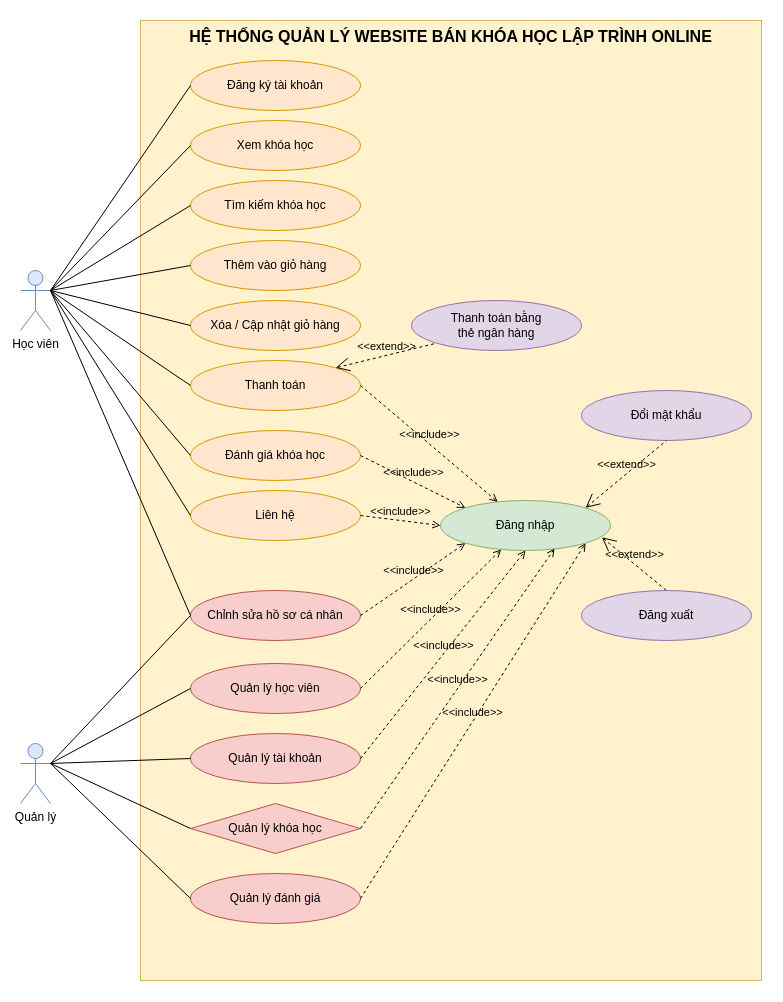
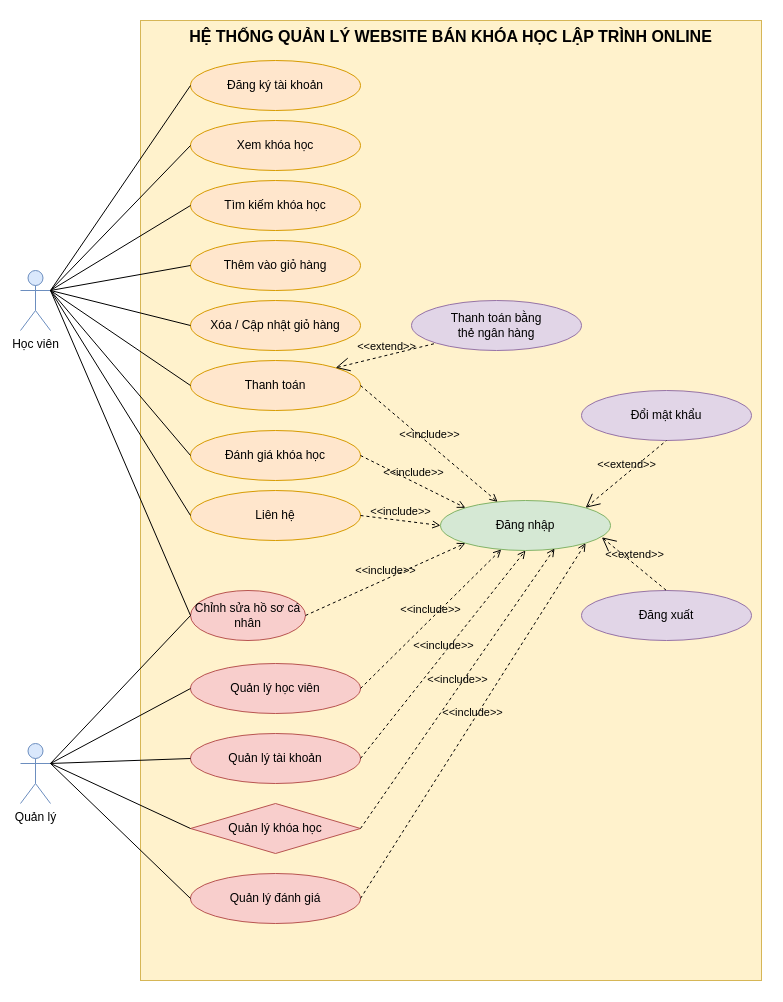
node "Chỉnh sửa hồ sơ cá nhân": size 170x50 -> 115x50
